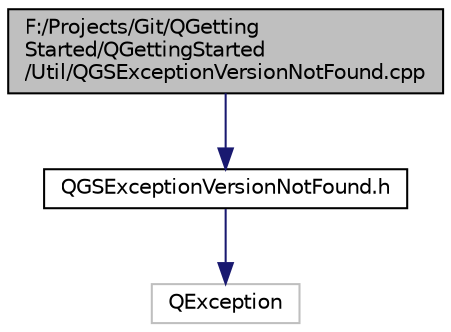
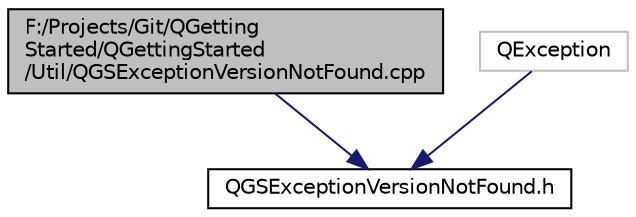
edge "QGSExceptionVersionNotFound.h" -> "QException": reversed
